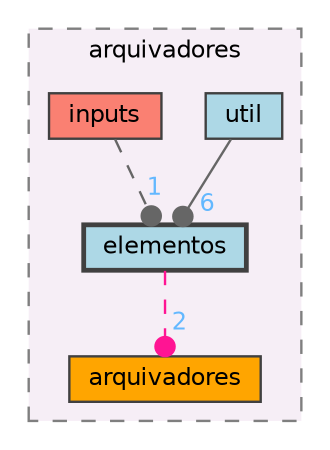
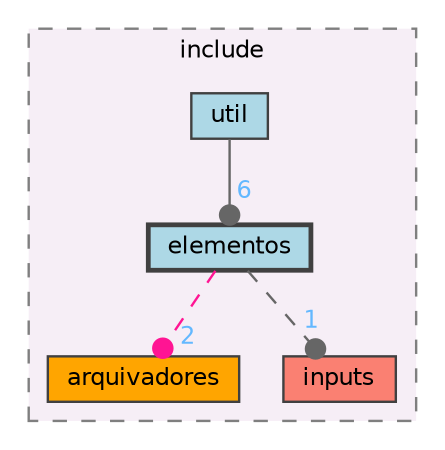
cluster "arquivadores": label "arquivadores" -> "include"
edge "inputs" -> "elementos": reversed
